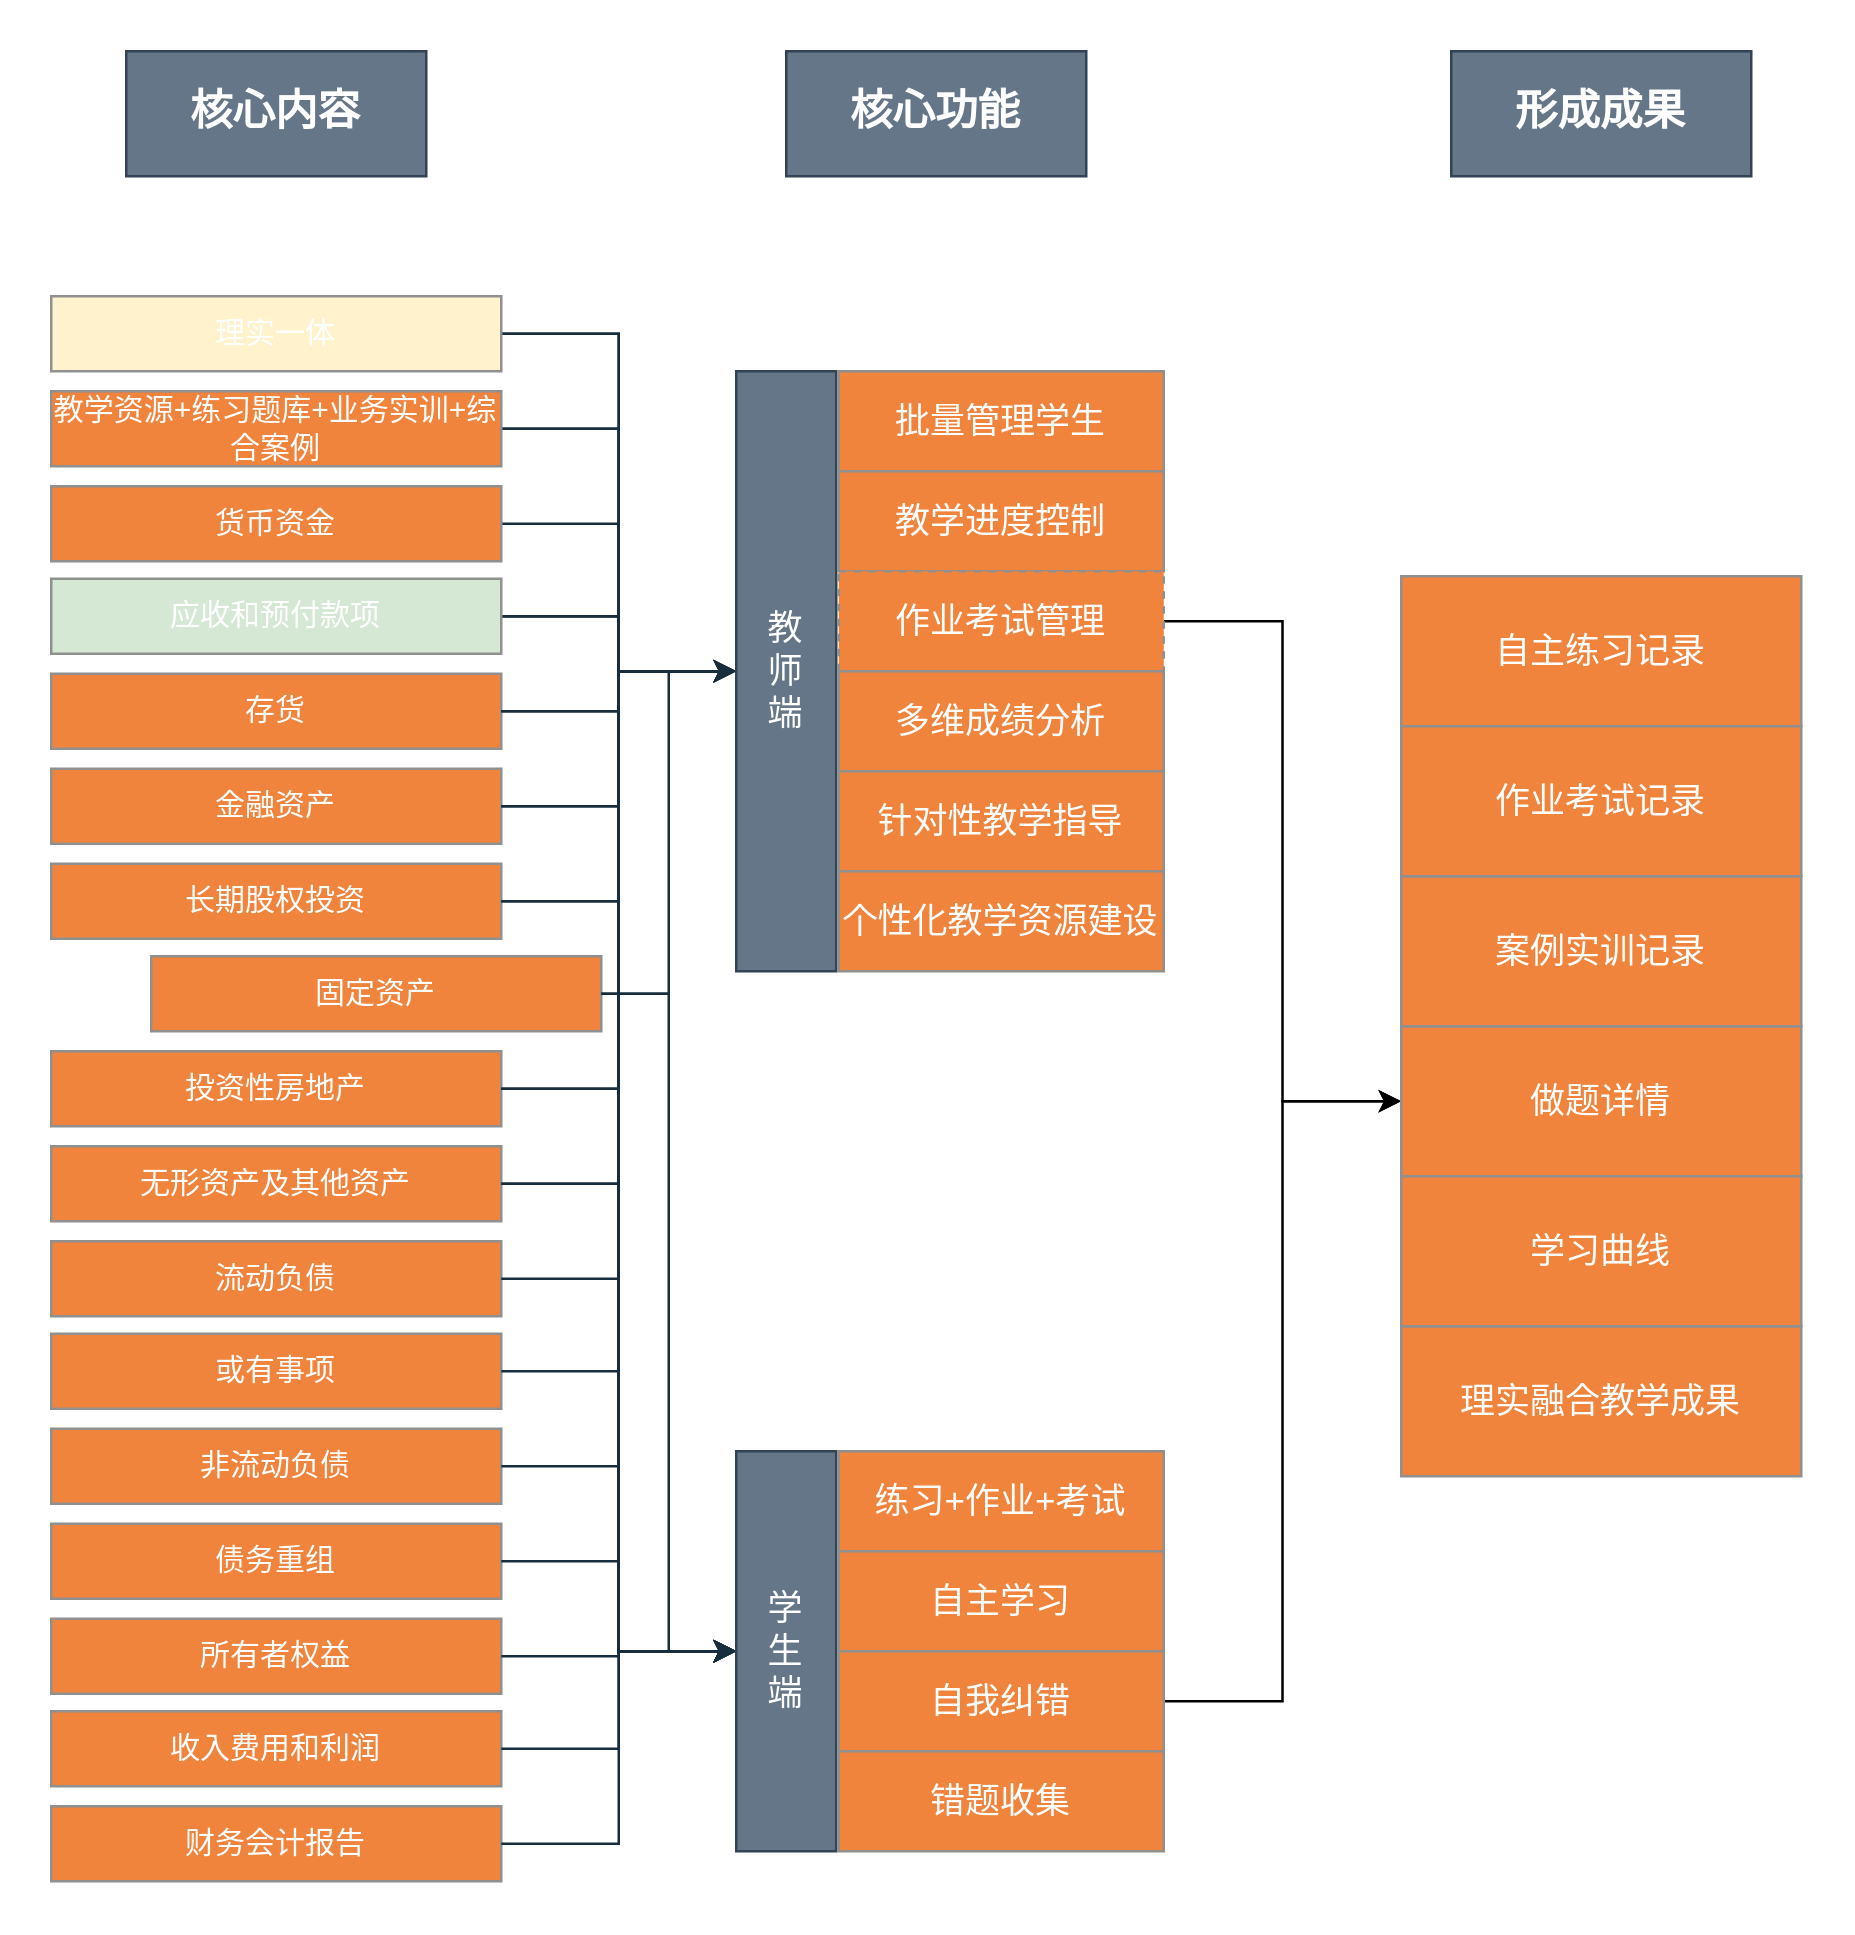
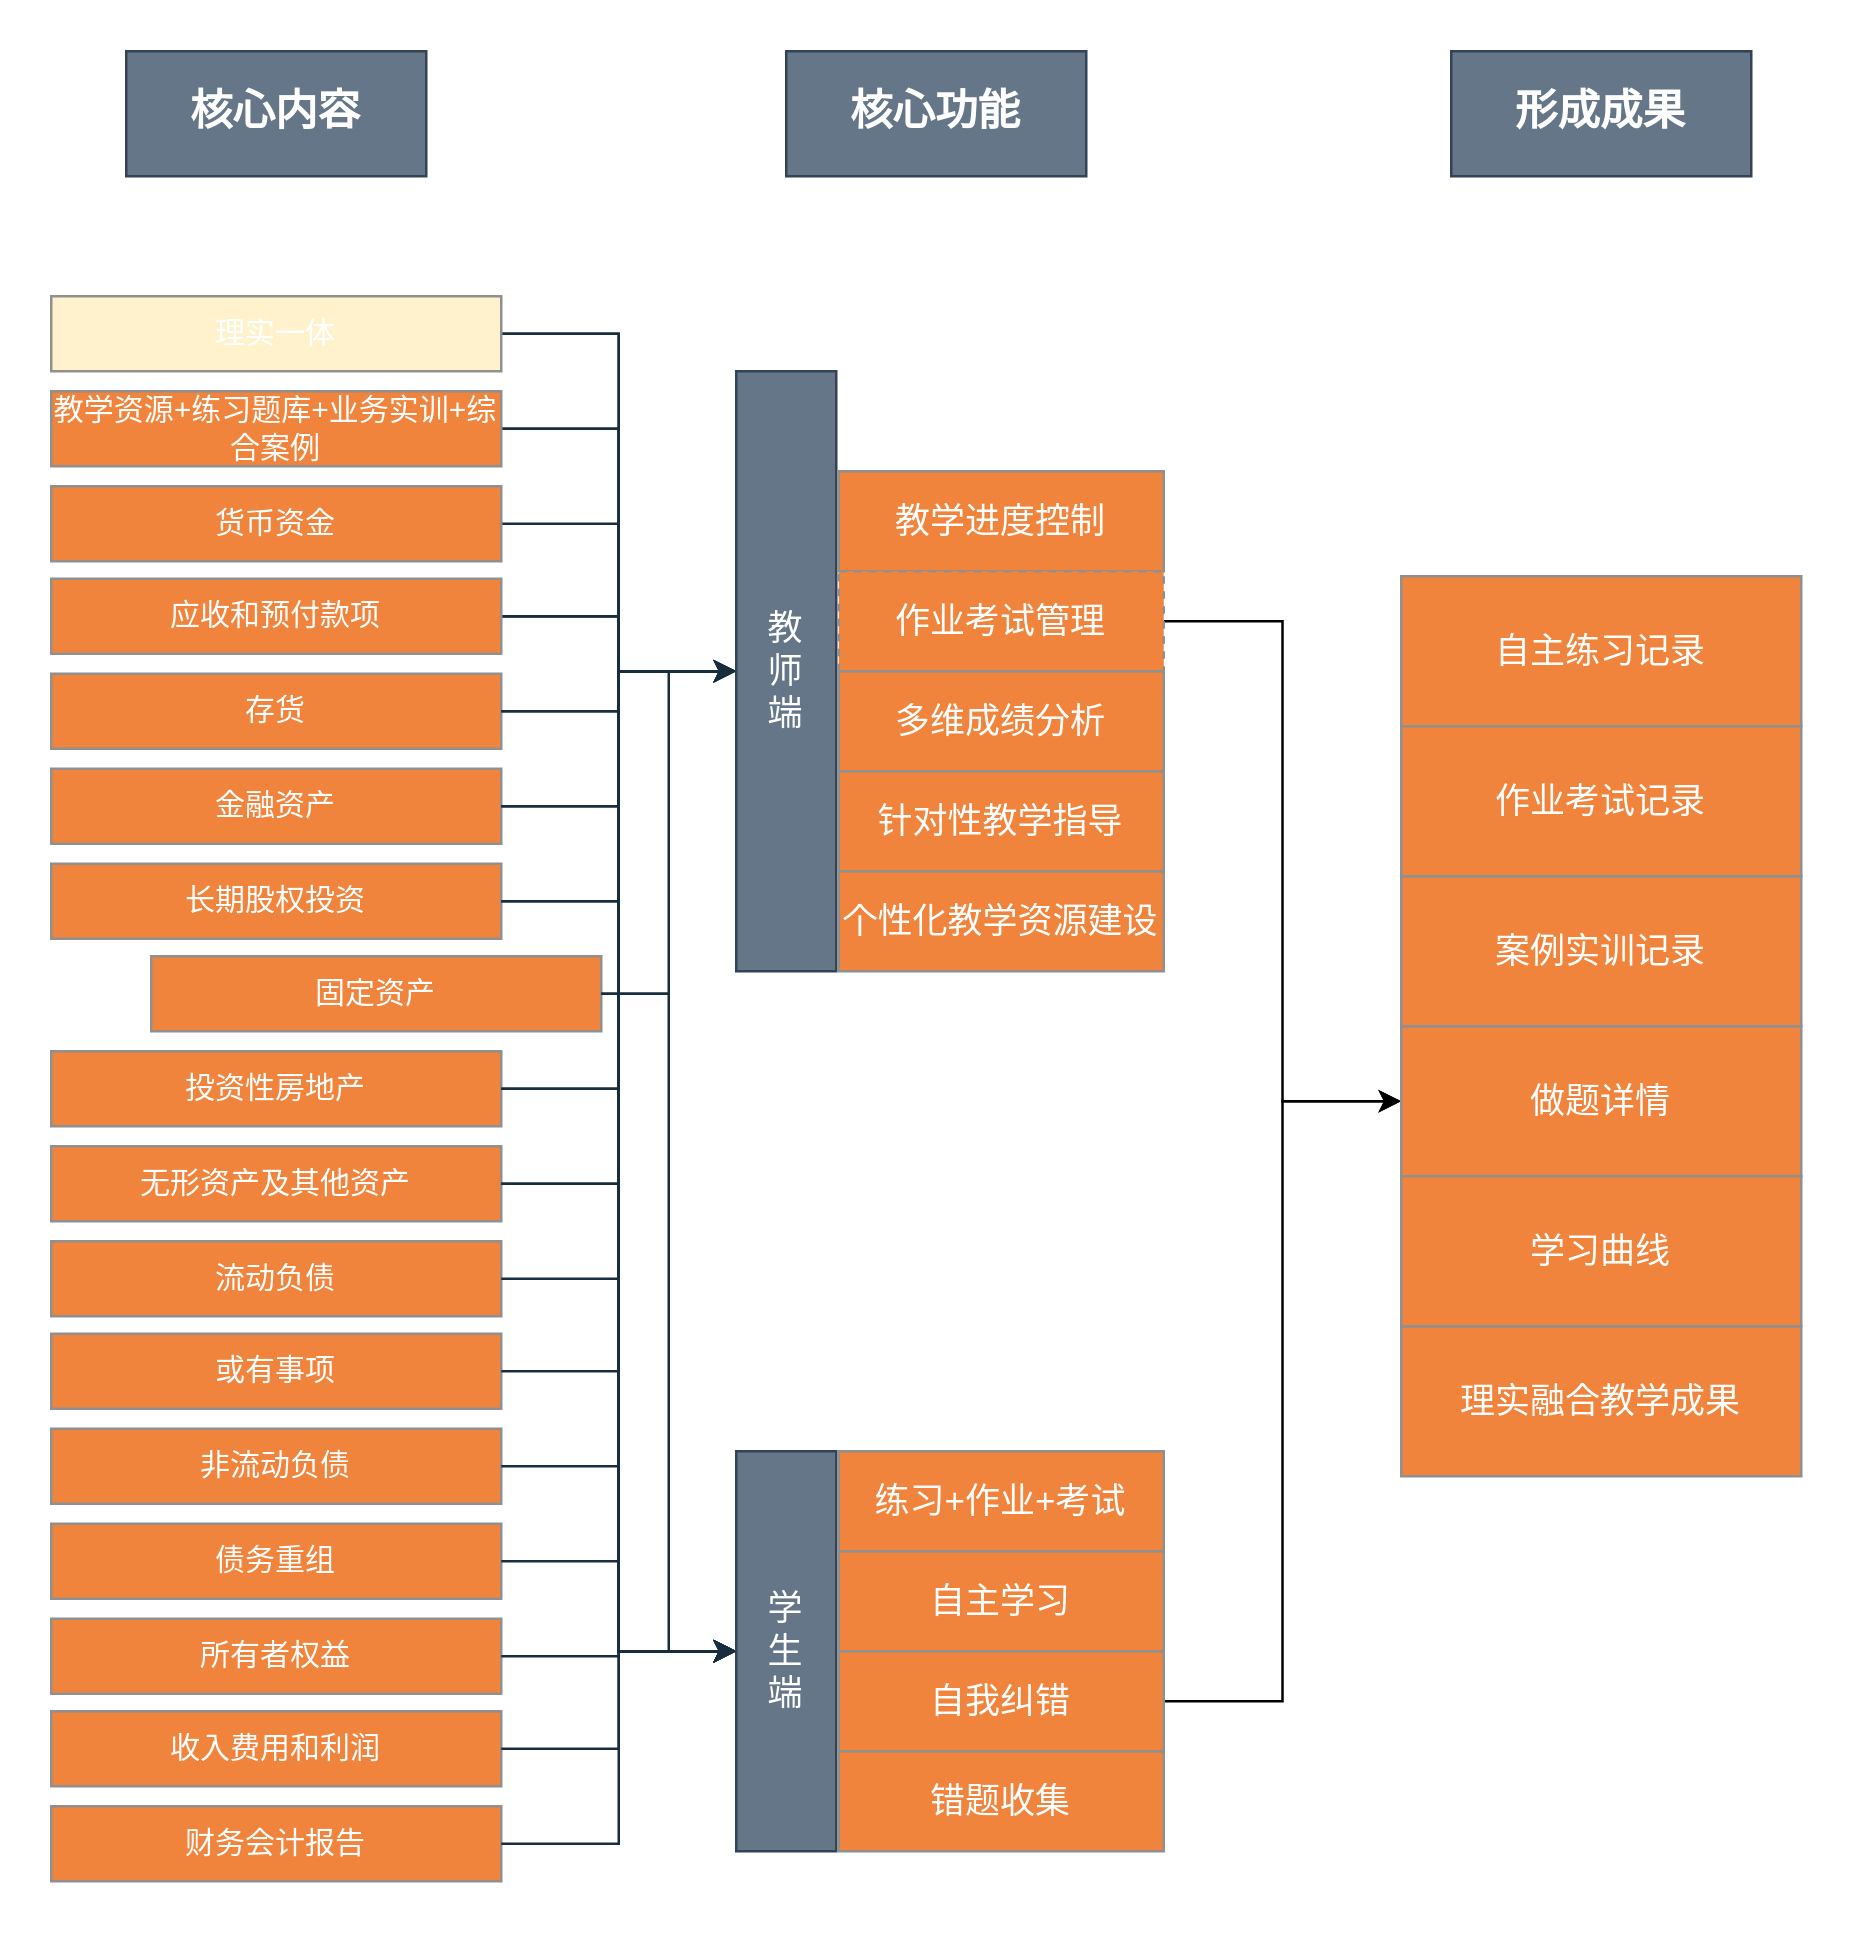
node "批量管理学生": removed
node "应收和预付款项": fillcolor #d5e8d4 -> #f0843d
